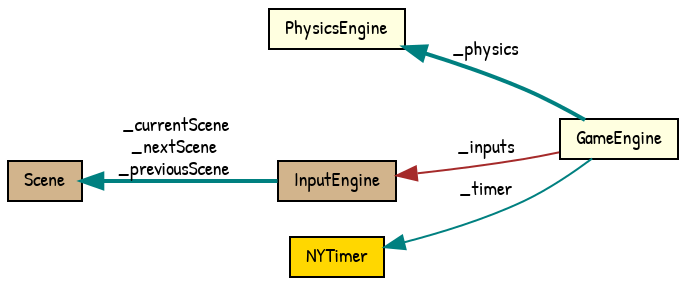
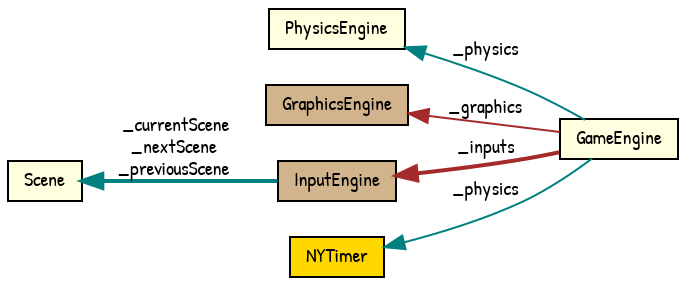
edge "GameEngine" -> "PhysicsEngine": style bold -> solid
node "GraphicsEngine": added
edge "GameEngine" -> "InputEngine": style solid -> bold
node "Scene": fillcolor tan -> lightyellow
edge "GameEngine" -> "NYTimer": label " _timer" -> " _physics"
